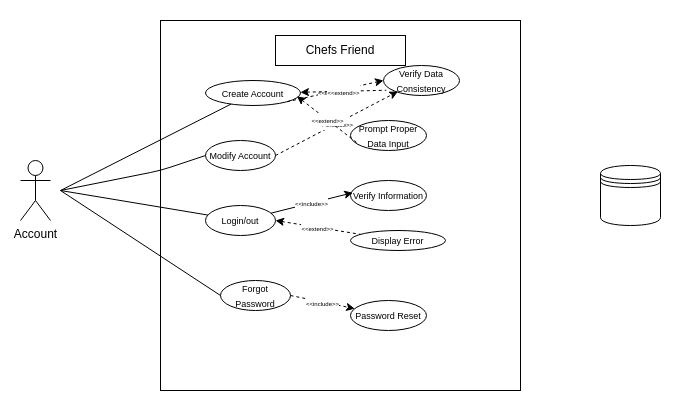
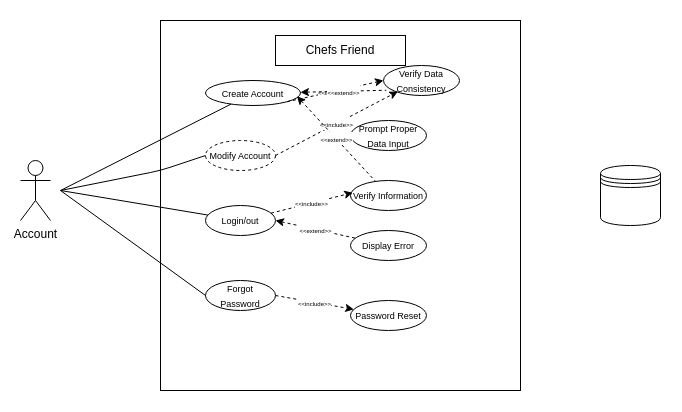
edge "Prompt Proper Data Input" -> "Create Account": now "Verify Information" -> "Create Account"
node "Modify Account": style solid -> dashed
edge "Login/out" -> "Verify Information": style solid -> dashed
node "Display Error": size 95x20 -> 76x30
node "Forgot Password": moved (256, 296) -> (241, 296)
